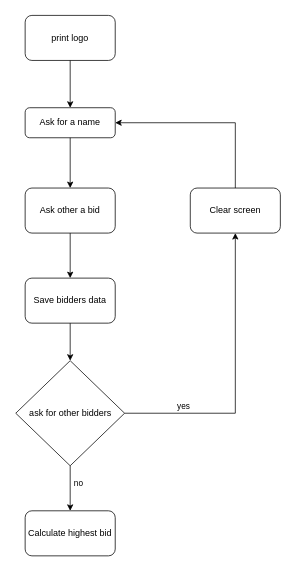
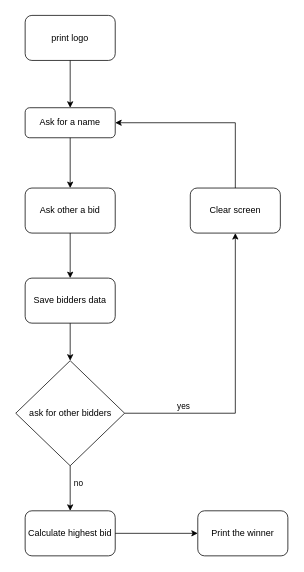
edge "Calculate highest bid" -> "Print the winner": added
node "Print the winner": added
